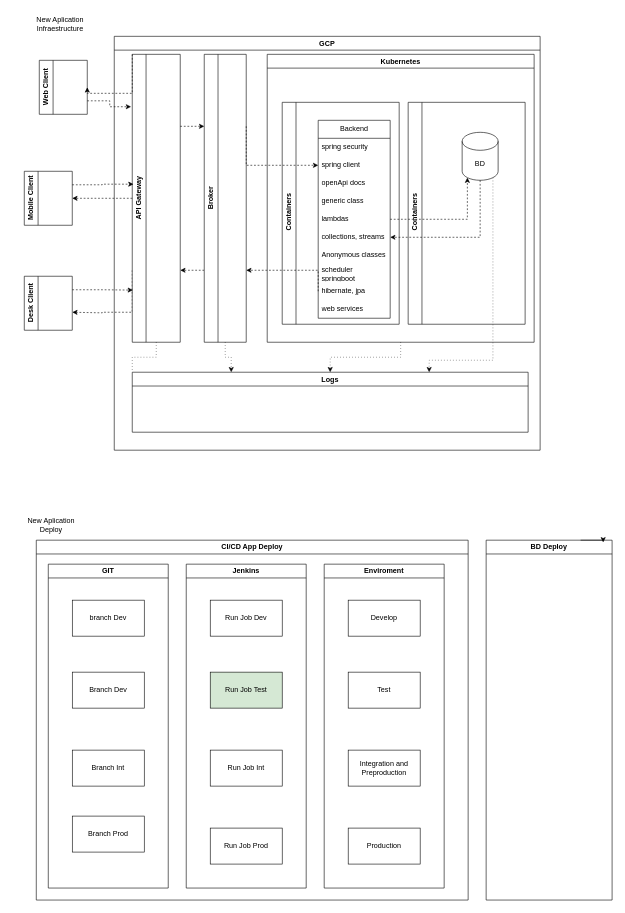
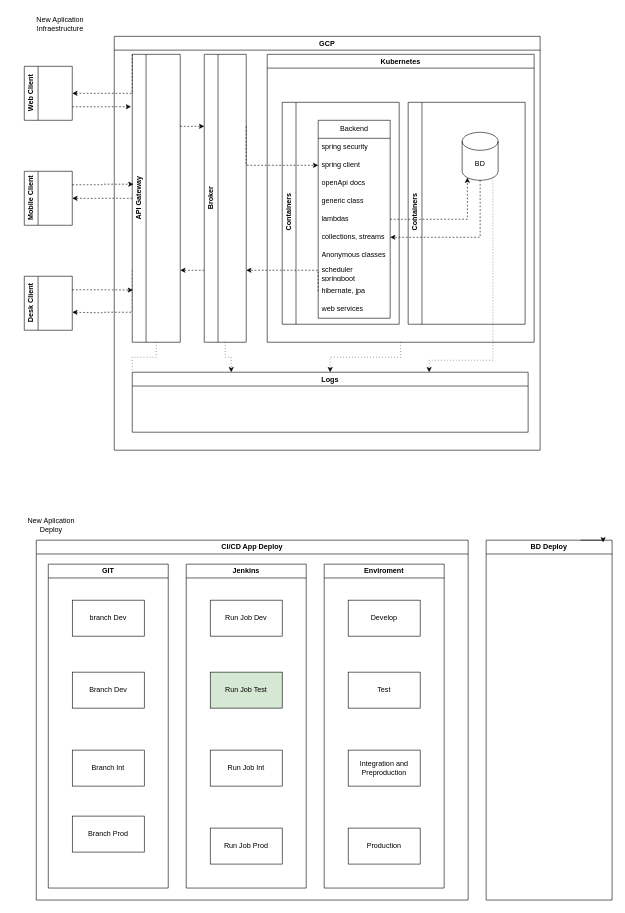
node "Web Client": moved (63, 87) -> (48, 93)
